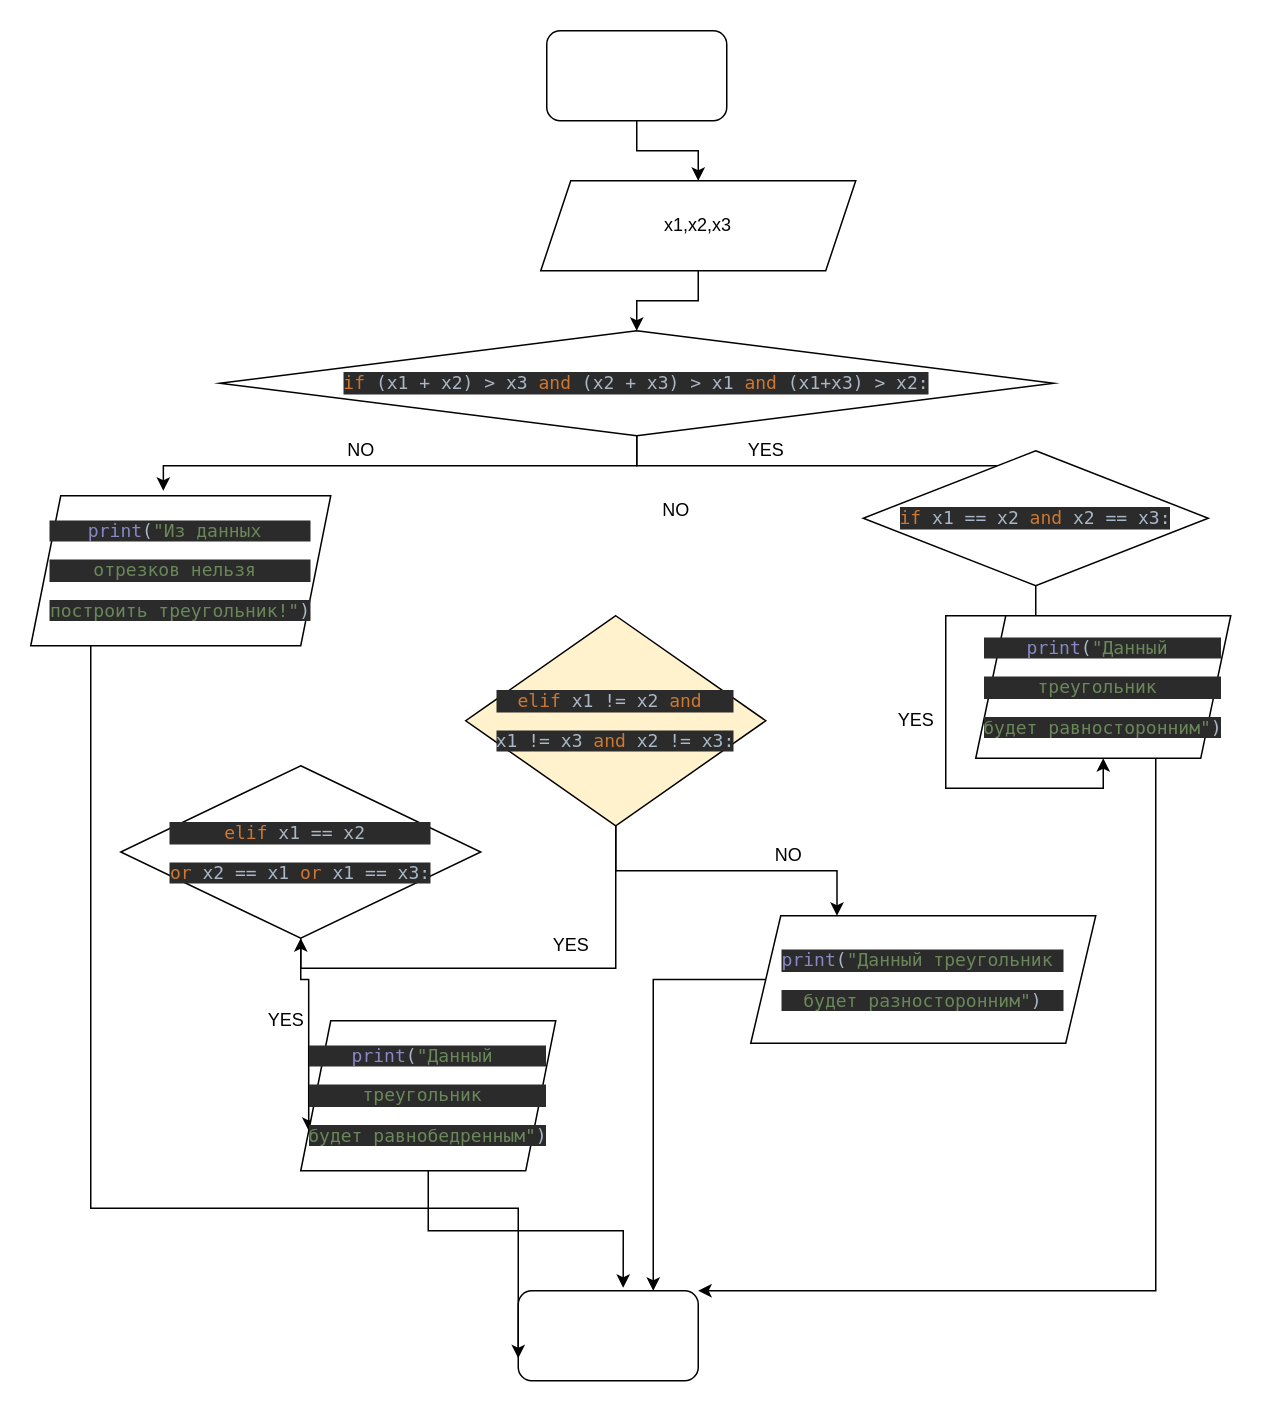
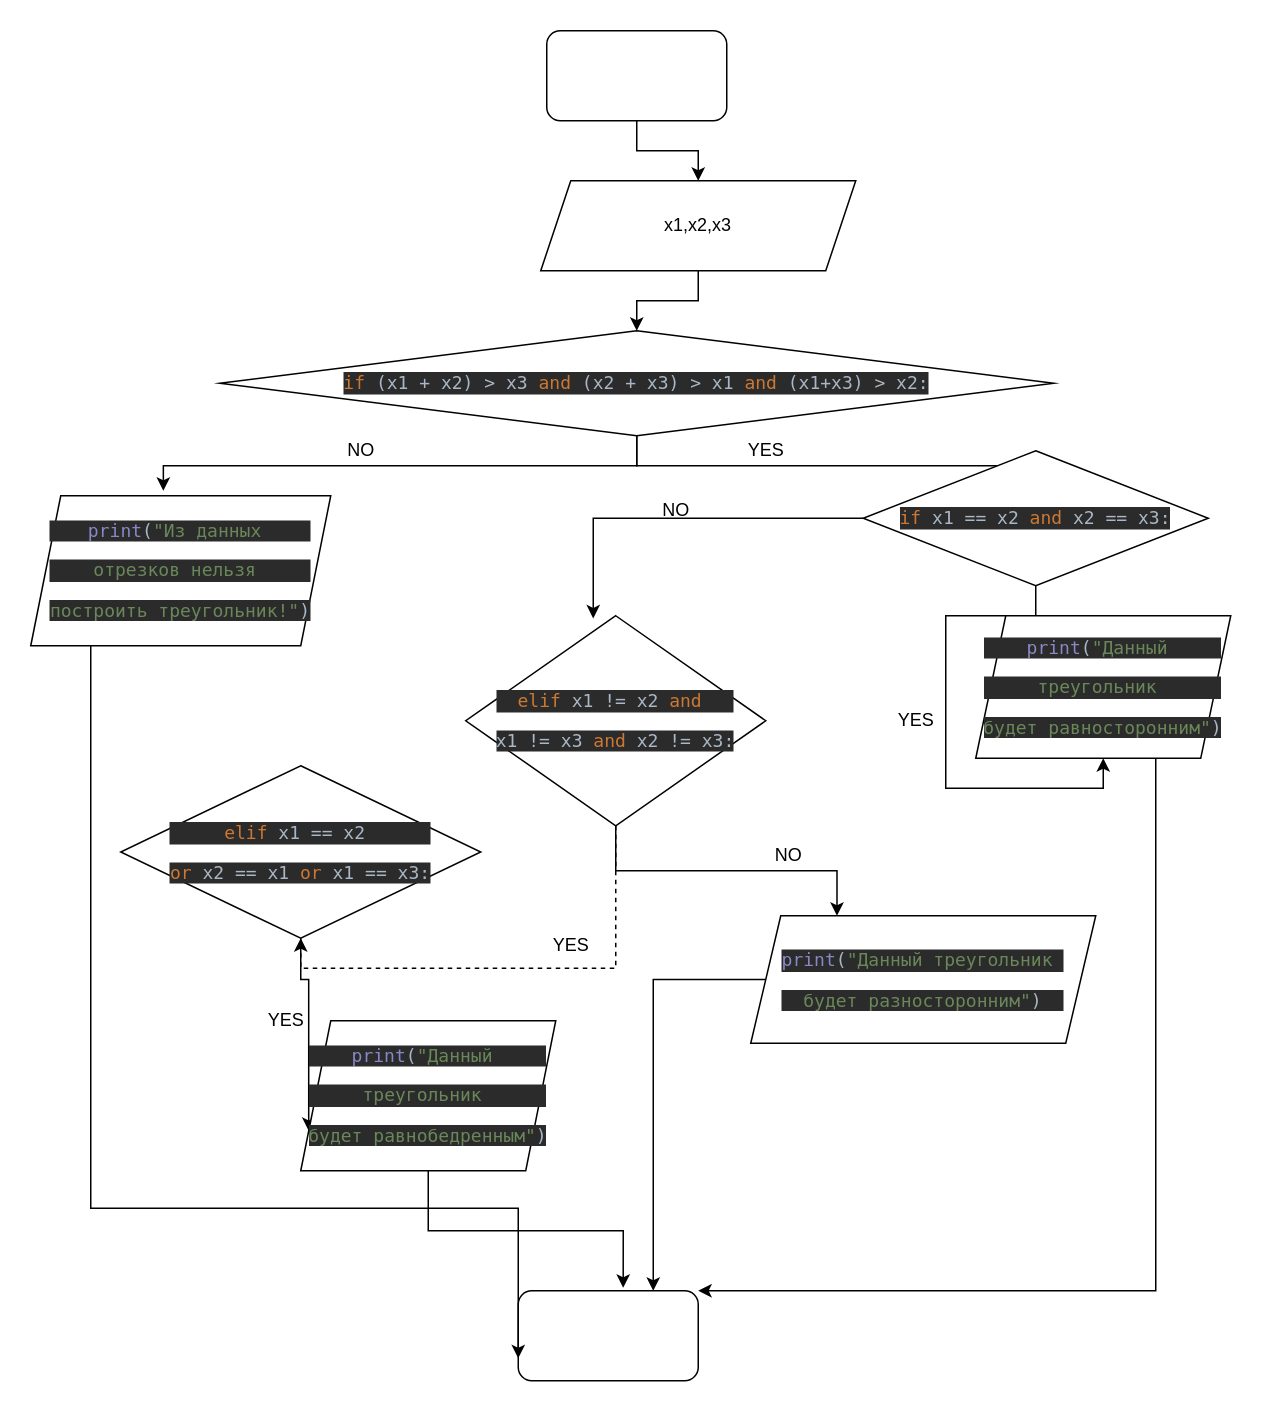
edge "if x1 == x2 and x2 == x3:" -> "elif x1 != x2 and x1 != x3 and x2 != x3:": added
node "elif x1 != x2 and x1 != x3 and x2 != x3:": fillcolor #fff2cc -> #ffffff
edge "elif x1 != x2 and x1 != x3 and x2 != x3:" -> "elif x1 == x2 or x2 == x1 or x1 == x3:": style solid -> dashed
